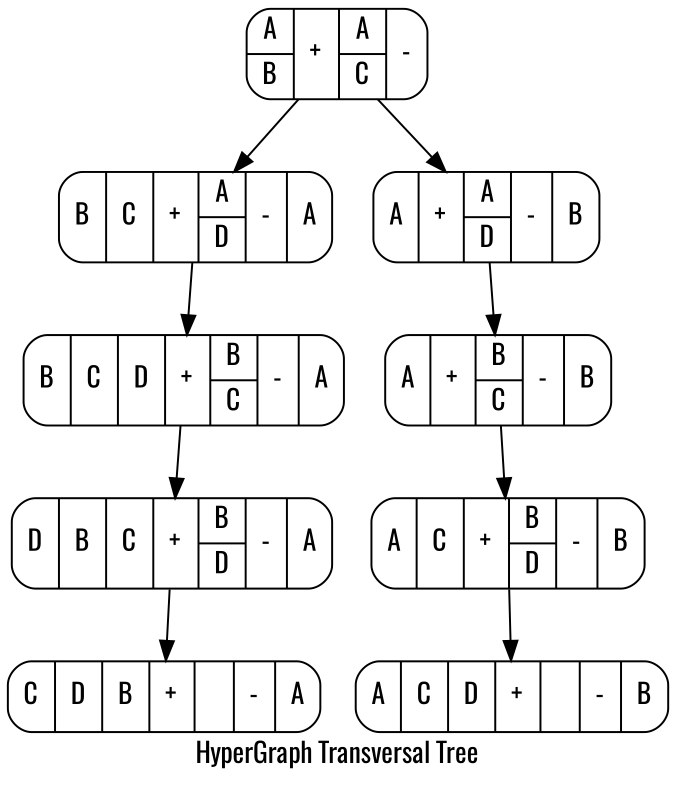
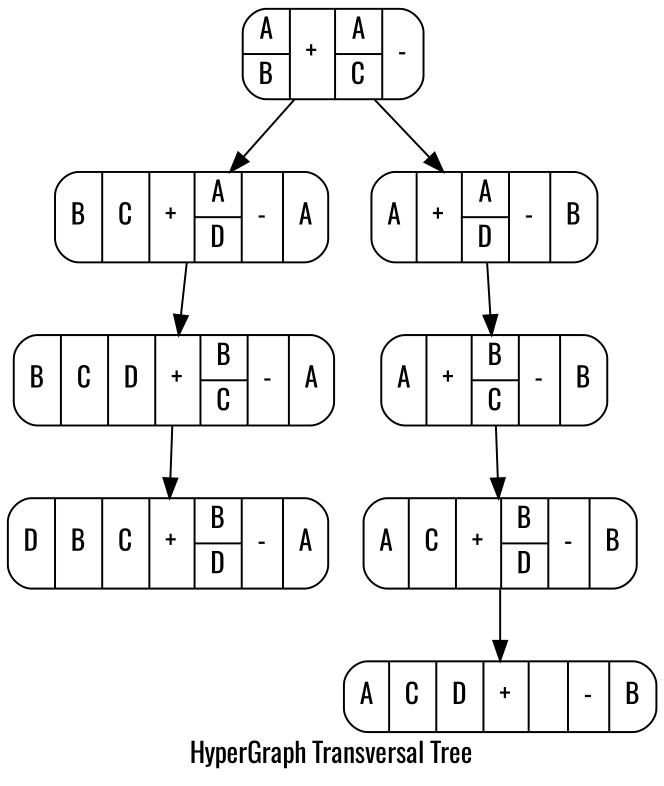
node "C": removed
